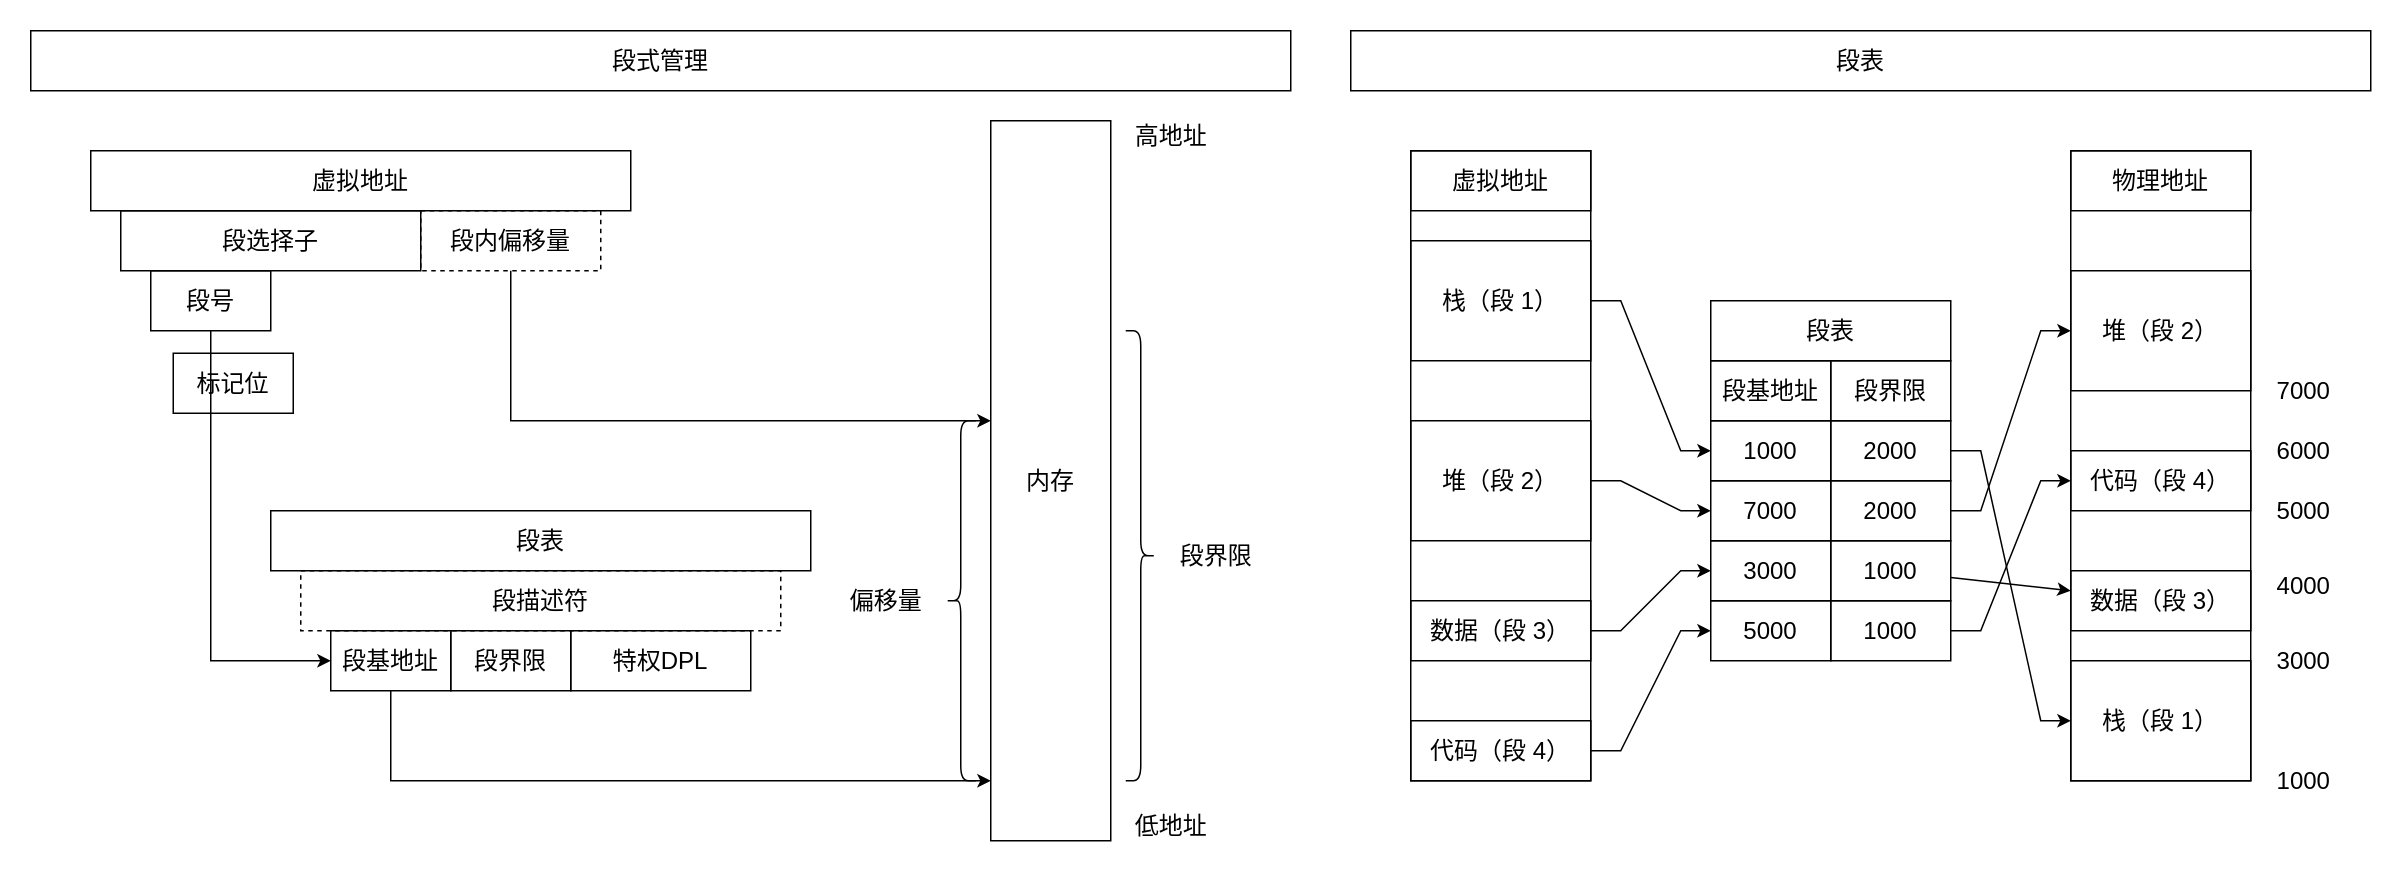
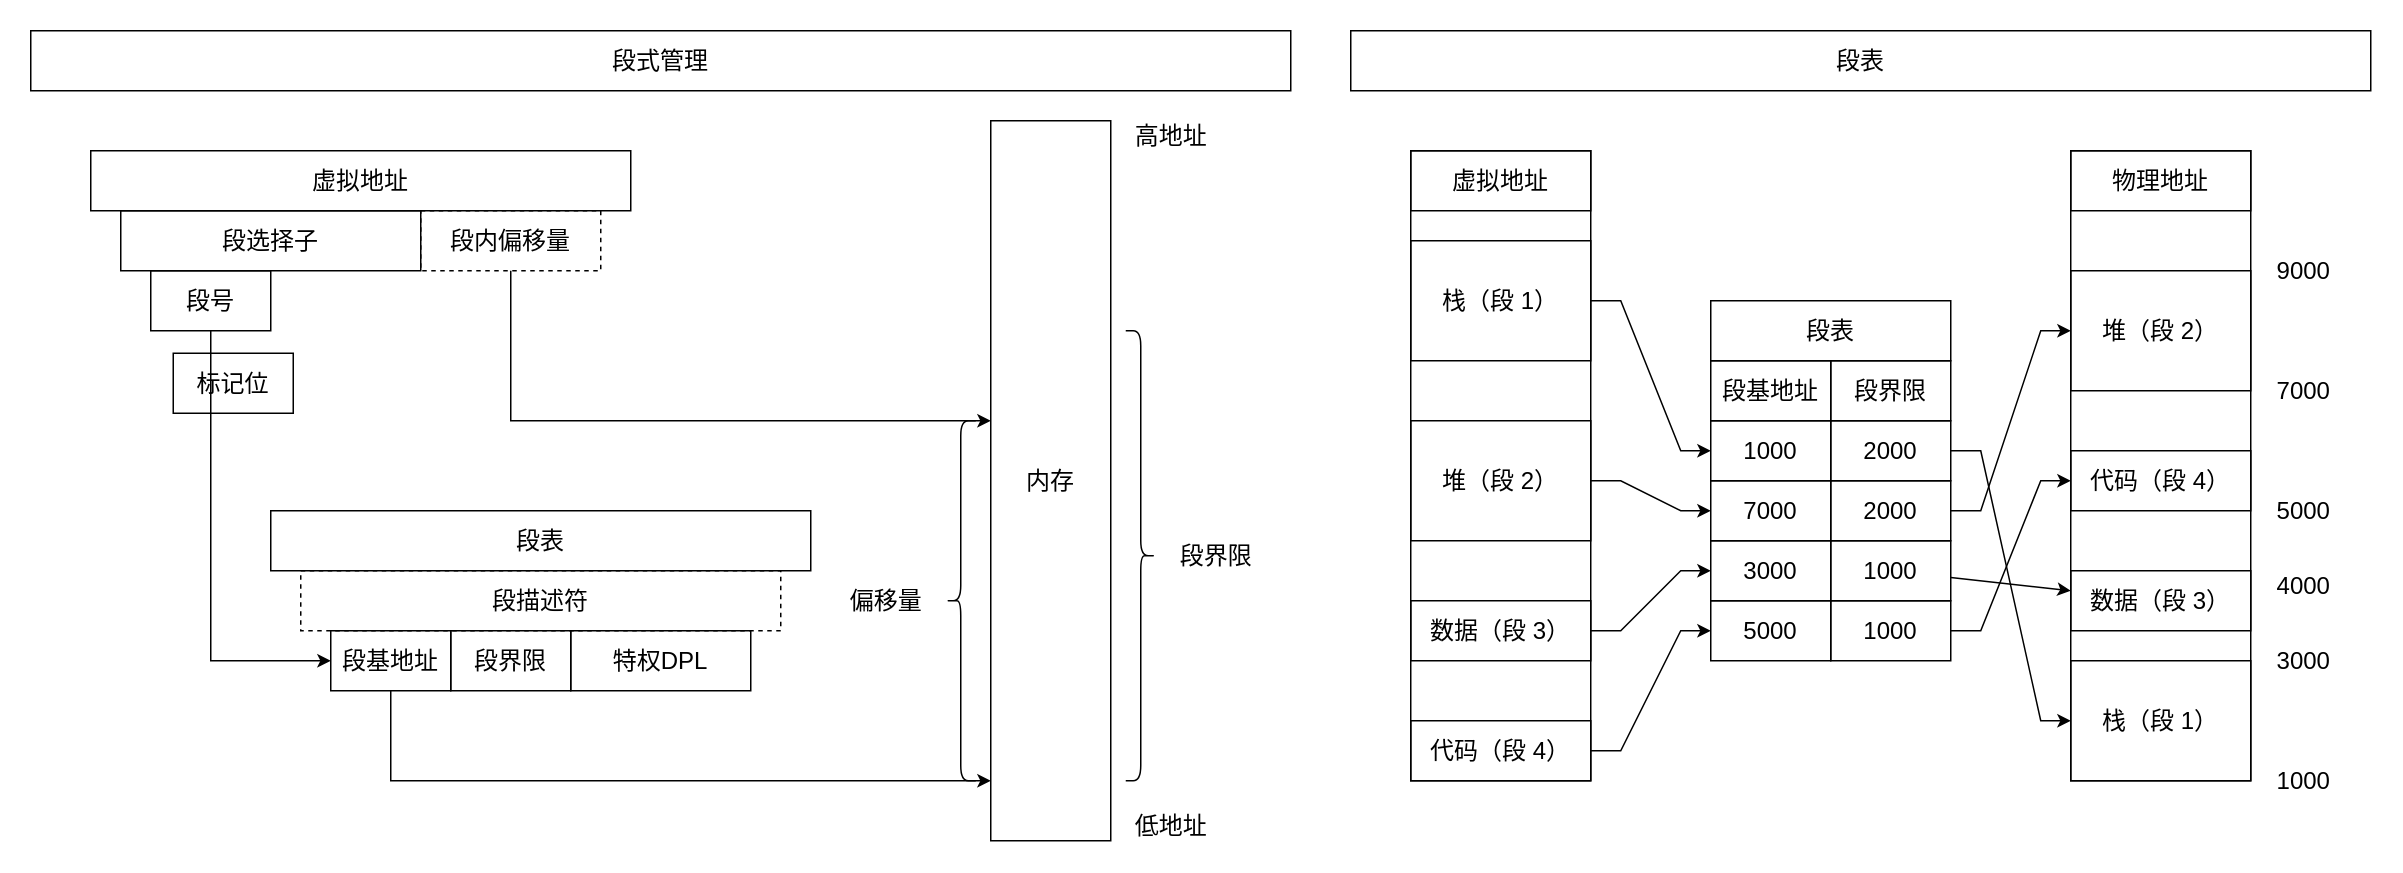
node "9000": added
node "6000": removed
